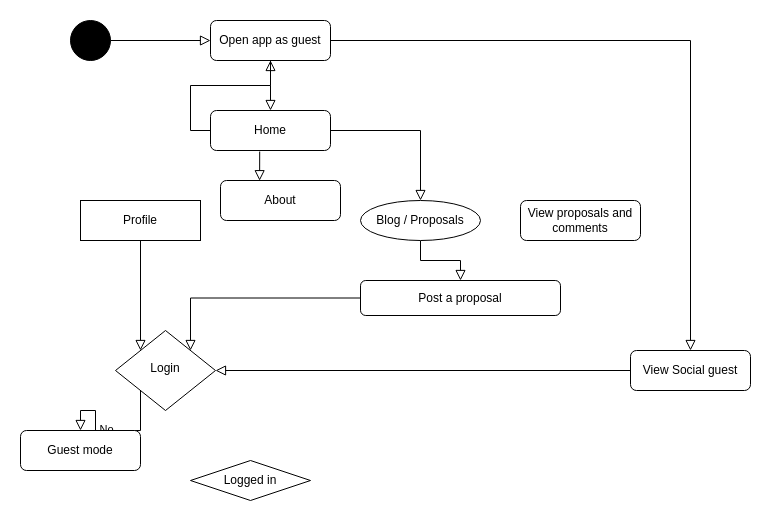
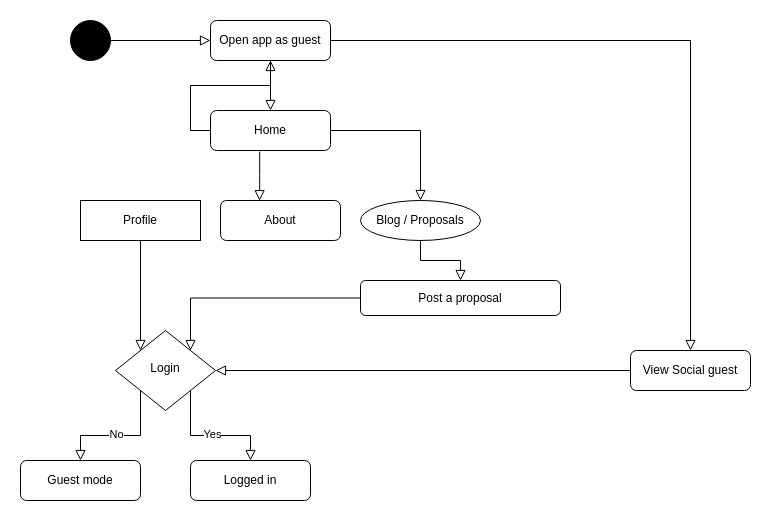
node "About": moved (281, 201) -> (281, 221)
node "View proposals and comments": removed
edge "Login" -> "Logged in": added, label "Yes"
node "Guest mode": moved (81, 451) -> (81, 481)
node "Logged in": shape diamond -> rounded rectangle
